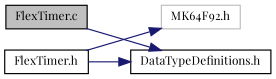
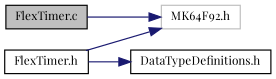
edge "FlexTimer.c" -> "DataTypeDefinitions.h": now "FlexTimer.c" -> "MK64F92.h"
